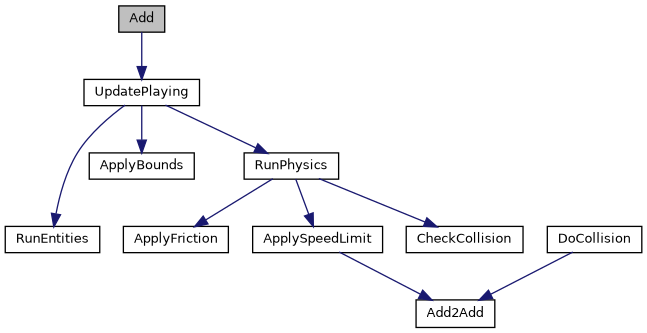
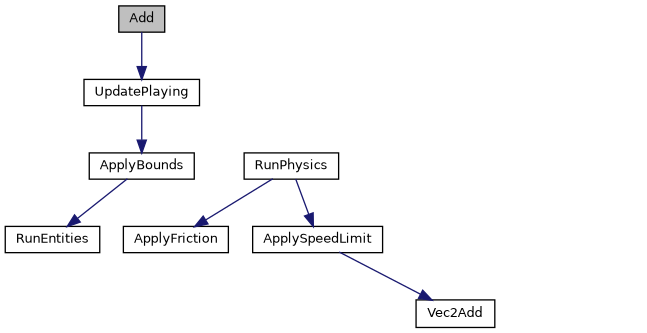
edge "UpdatePlaying" -> "RunPhysics": removed
edge "UpdatePlaying" -> "RunEntities": now "ApplyBounds" -> "RunEntities"
node "CheckCollision": removed
node "DoCollision": removed
node "Add2Add": label "Add2Add" -> "Vec2Add"
